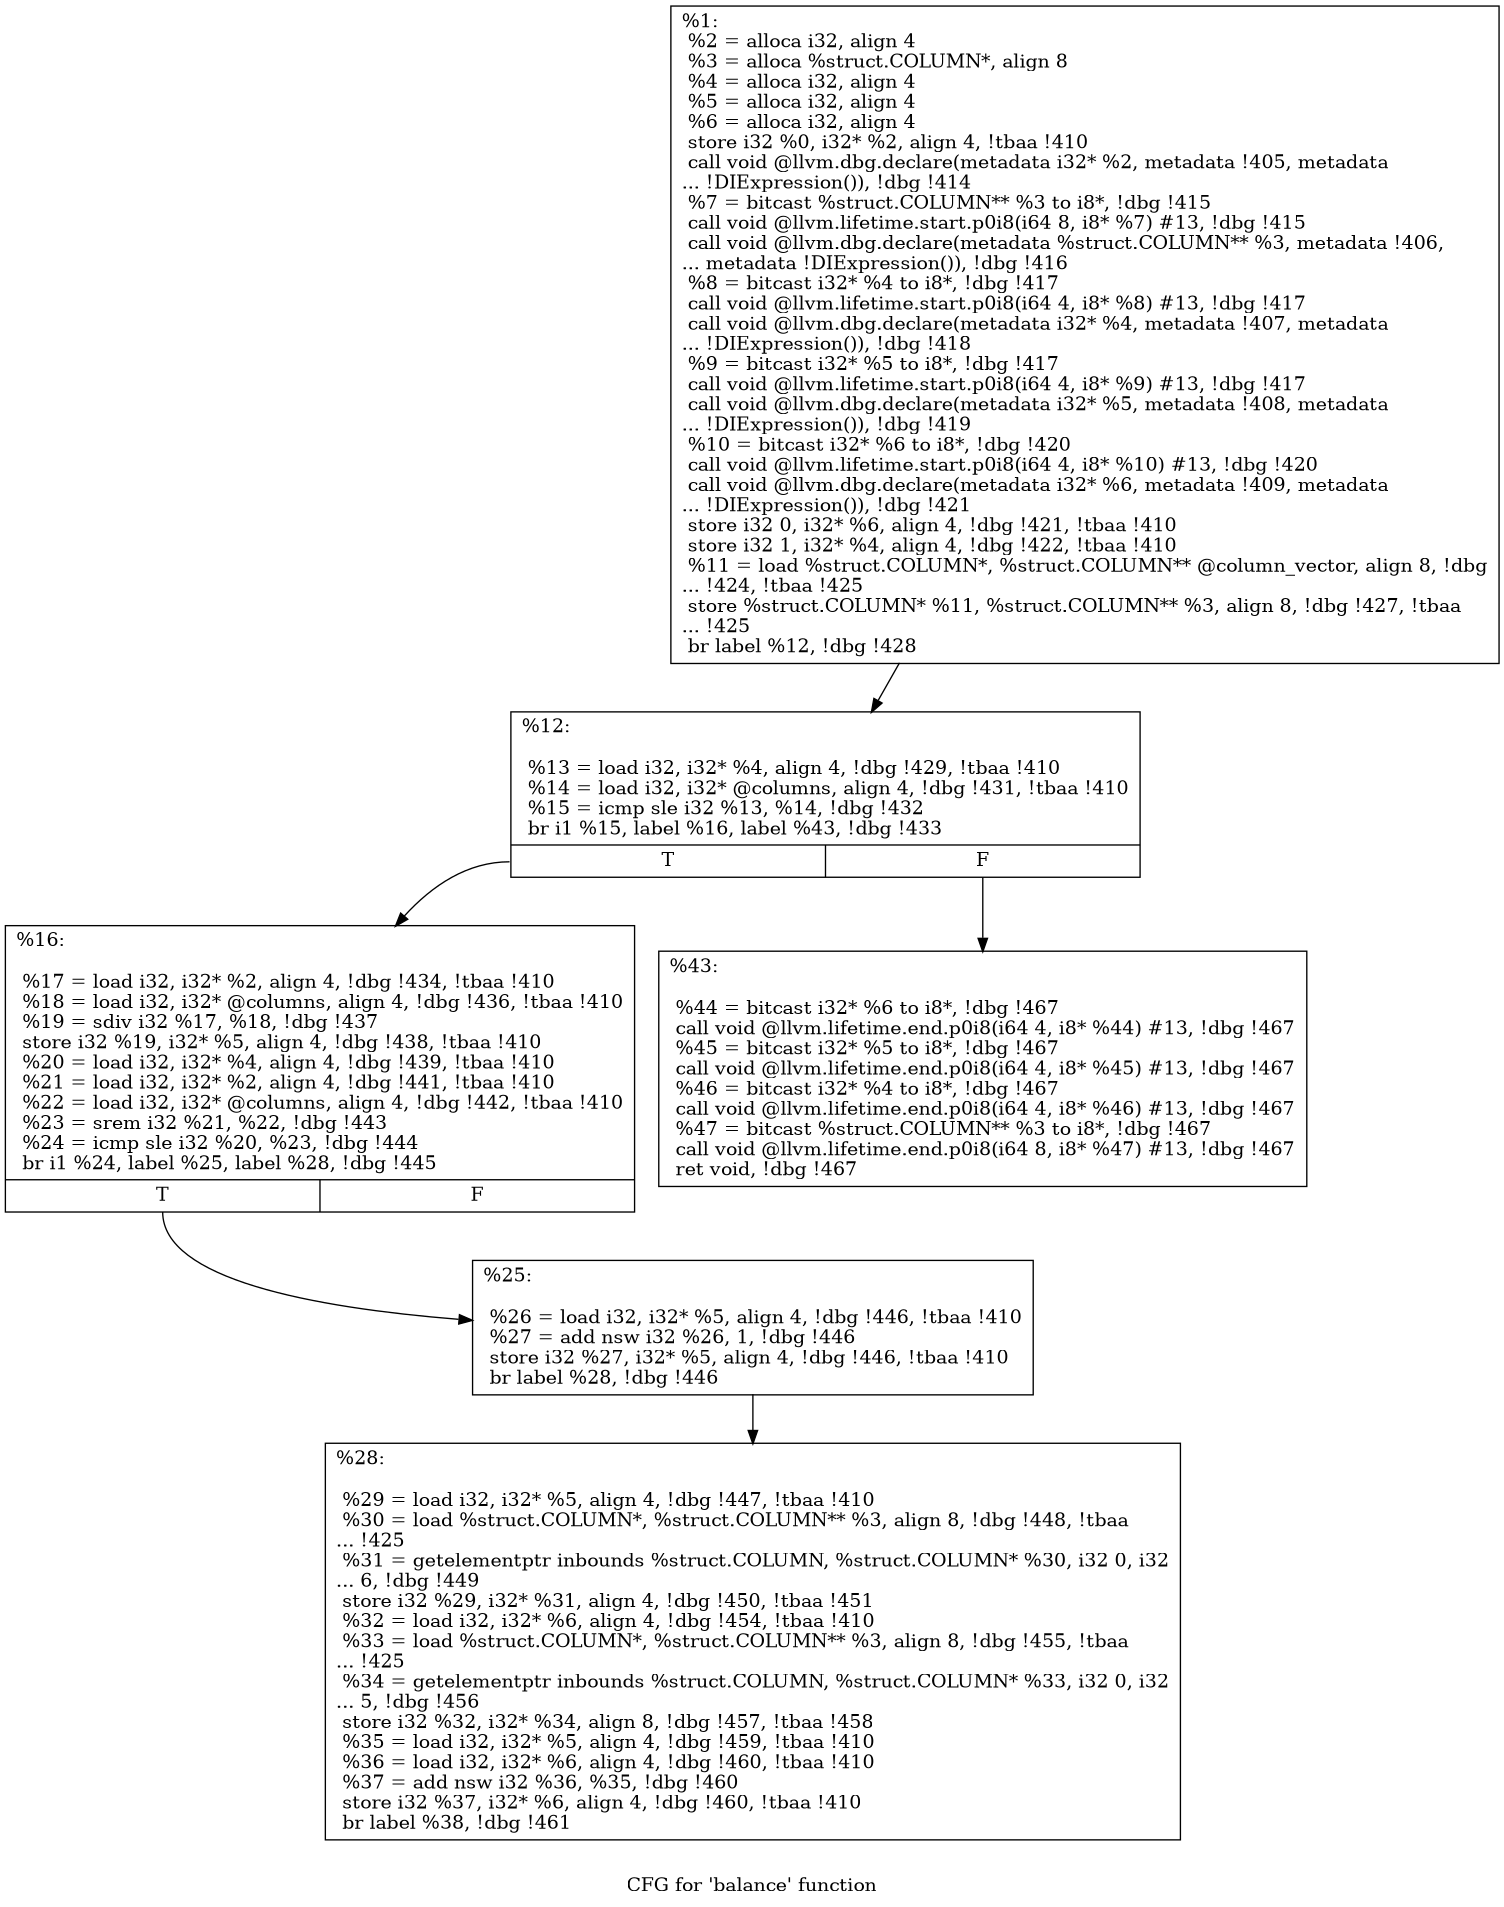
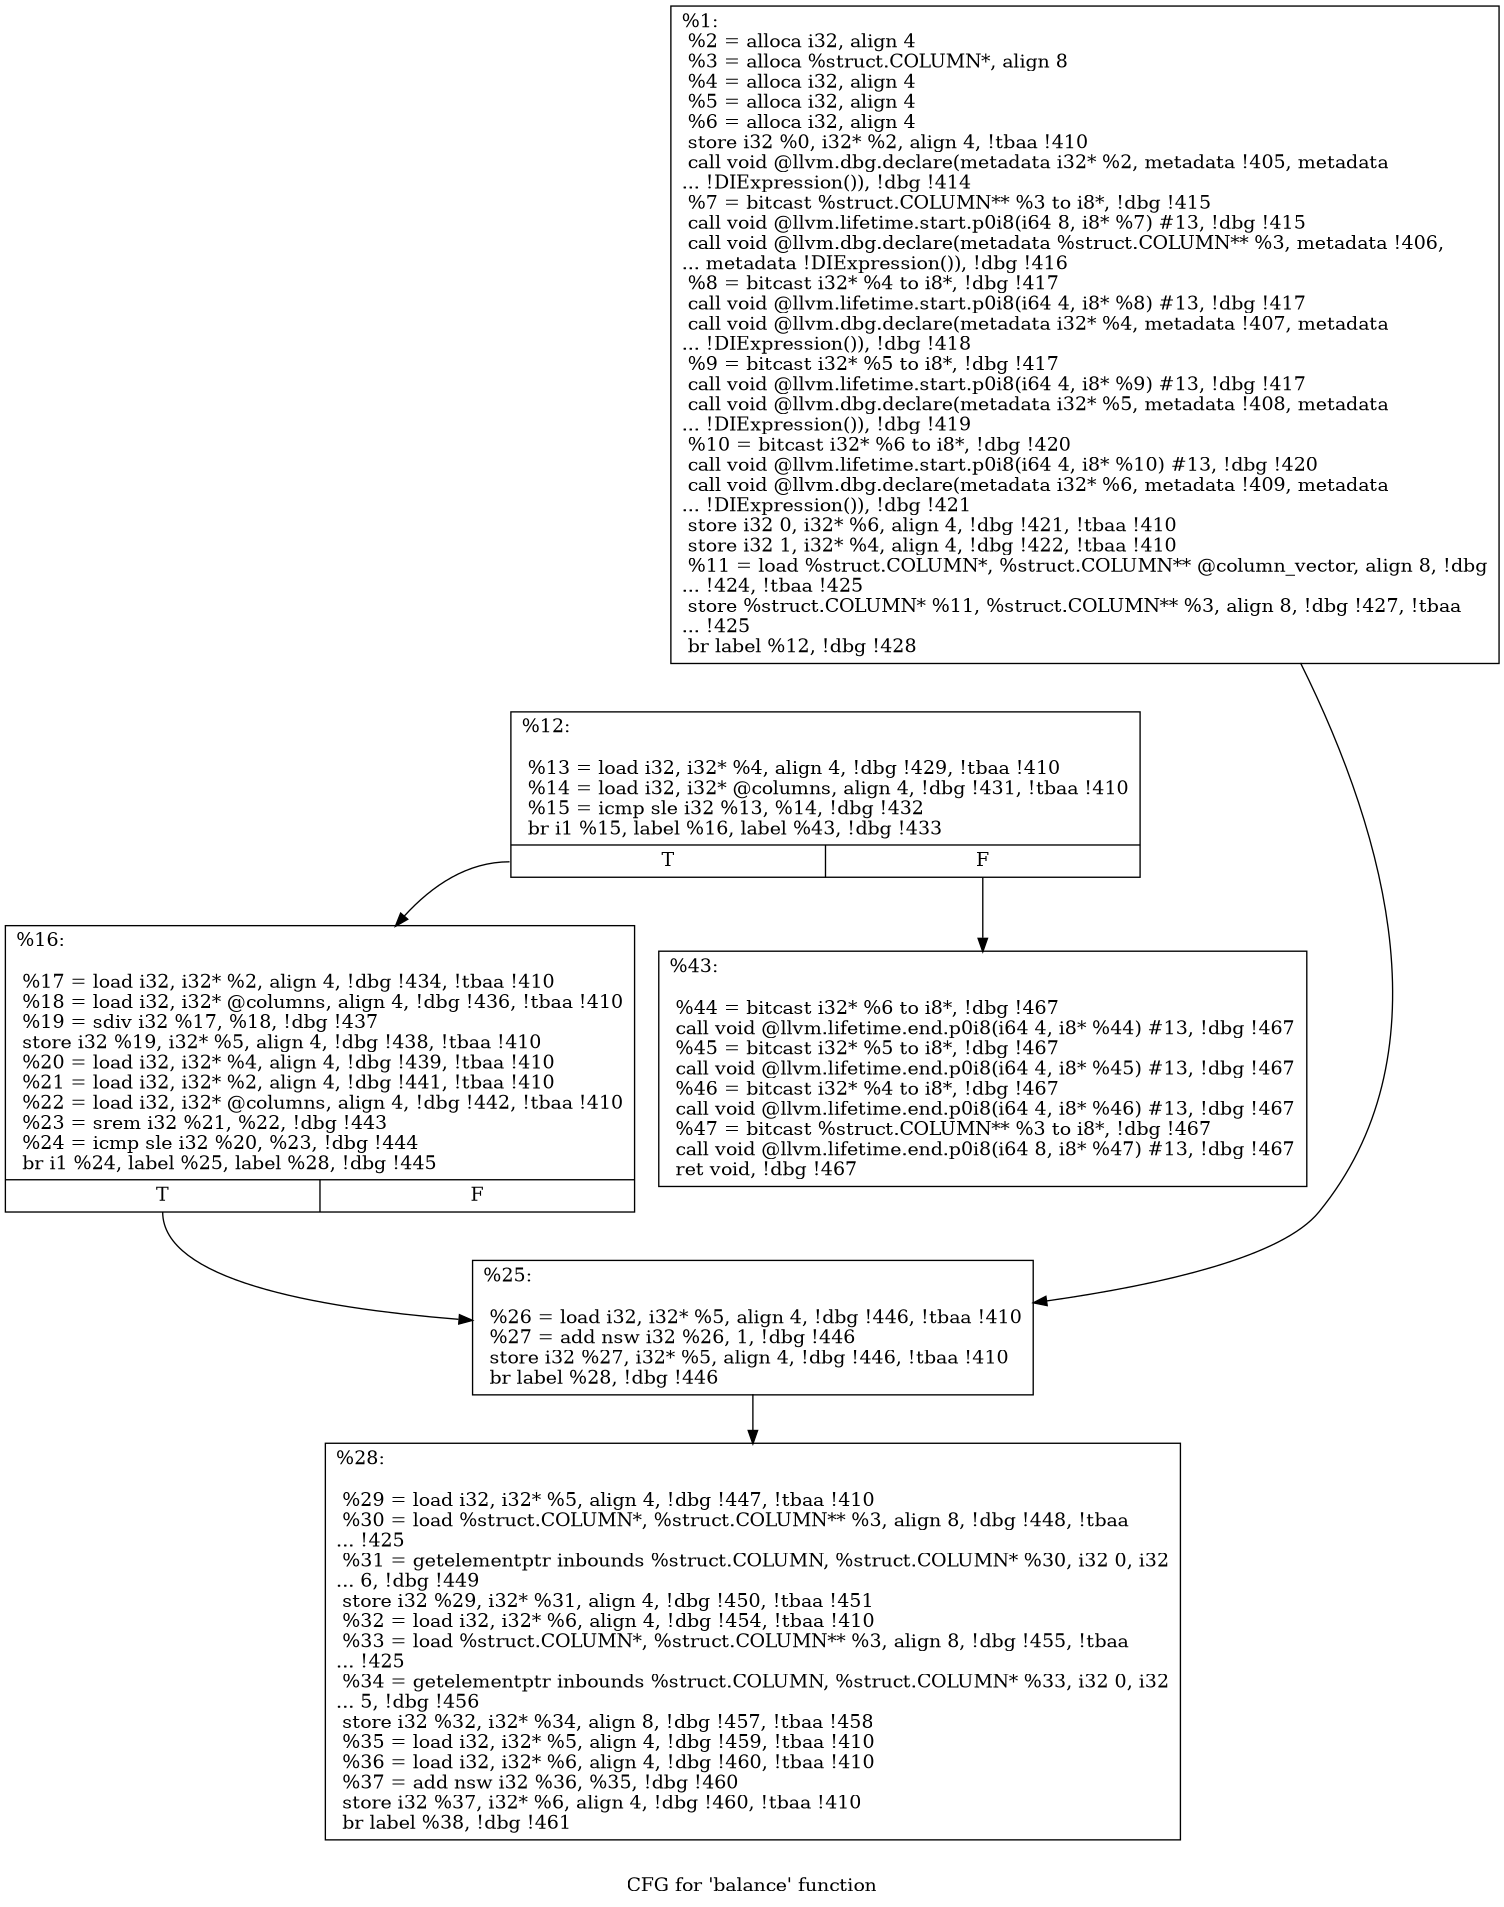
edge "%1:" -> "%12:": now "%1:" -> "%25:"
